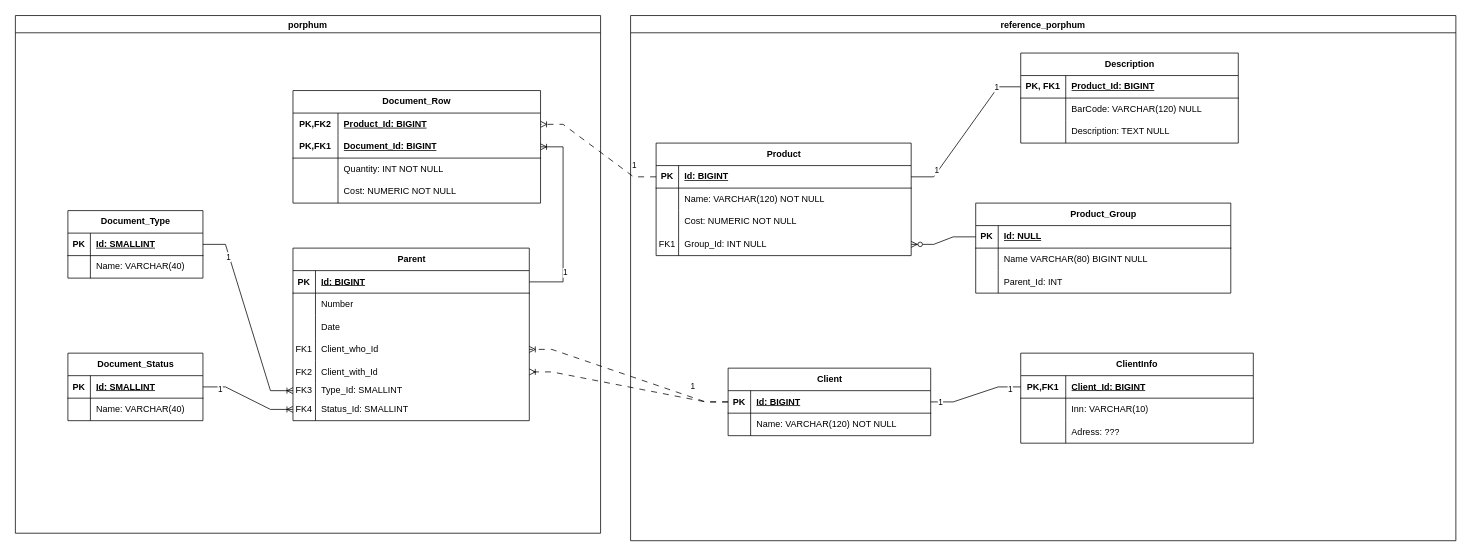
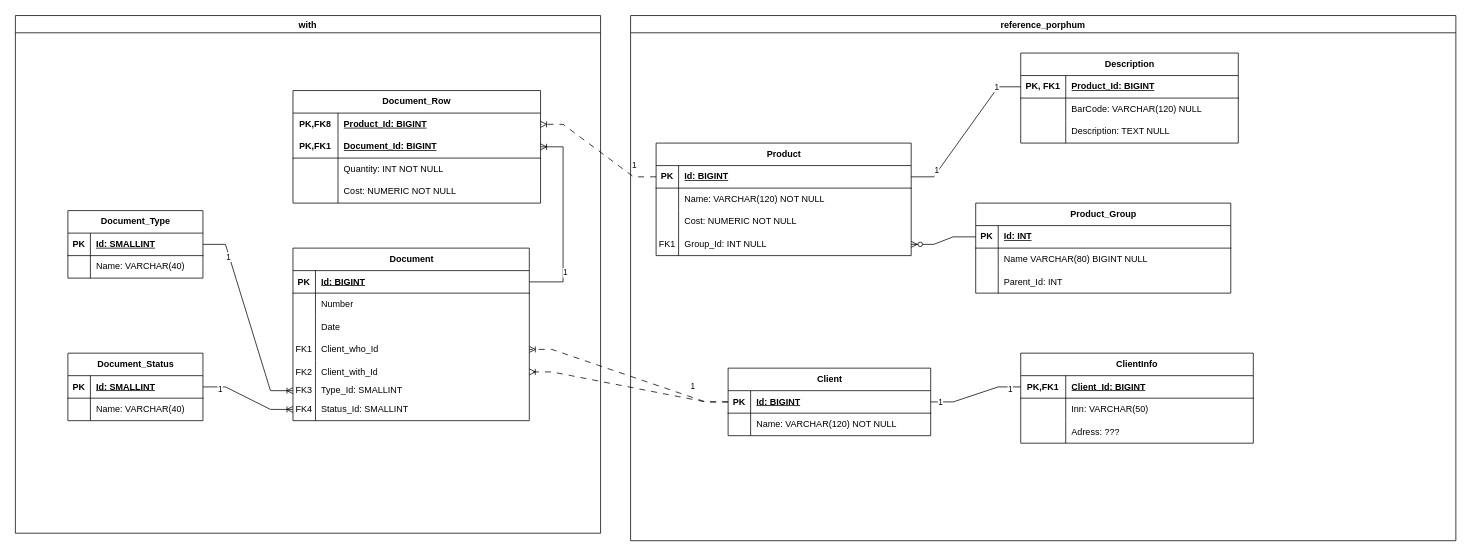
node "porphum": label "porphum" -> "with"
node "PK,FK2": label "PK,FK2" -> "PK,FK8"
node "Id: NULL": label "Id: NULL" -> "Id: INT"
node "Parent": label "Parent" -> "Document"
node "Inn: VARCHAR(10)": label "Inn: VARCHAR(10)" -> "Inn: VARCHAR(50)"
